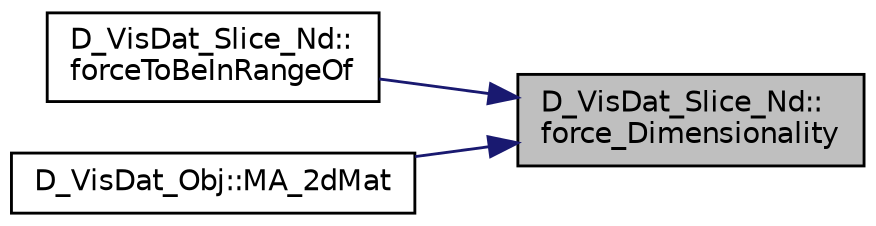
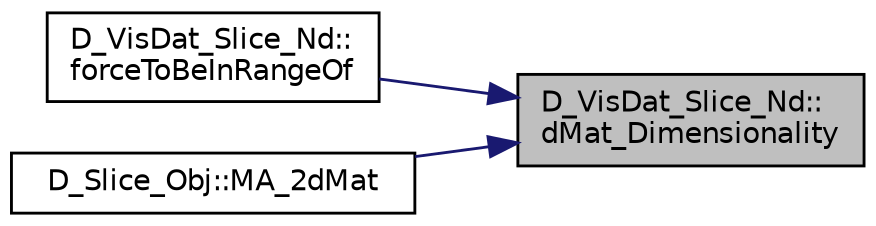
node "D_VisDat_Slice_Nd:: force_Dimensionality": label "D_VisDat_Slice_Nd:: force_Dimensionality" -> "D_VisDat_Slice_Nd:: dMat_Dimensionality"
node "D_VisDat_Obj::MA_2dMat": label "D_VisDat_Obj::MA_2dMat" -> "D_Slice_Obj::MA_2dMat"
